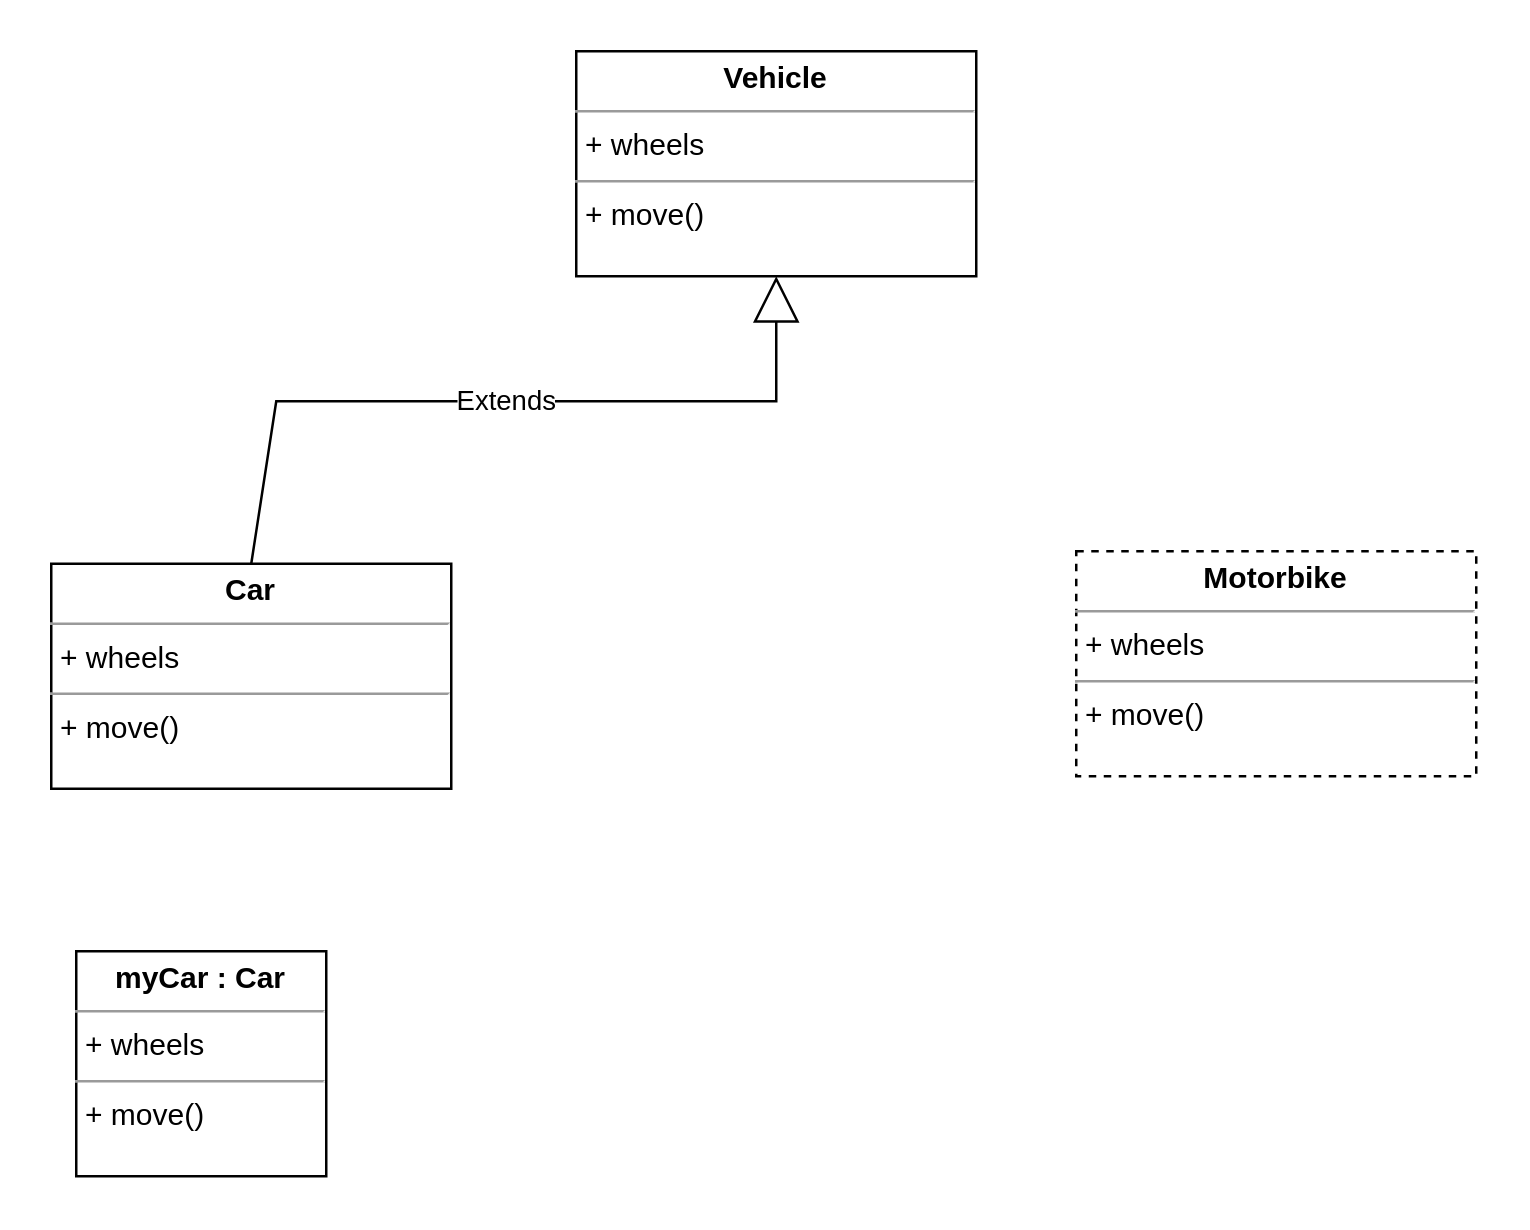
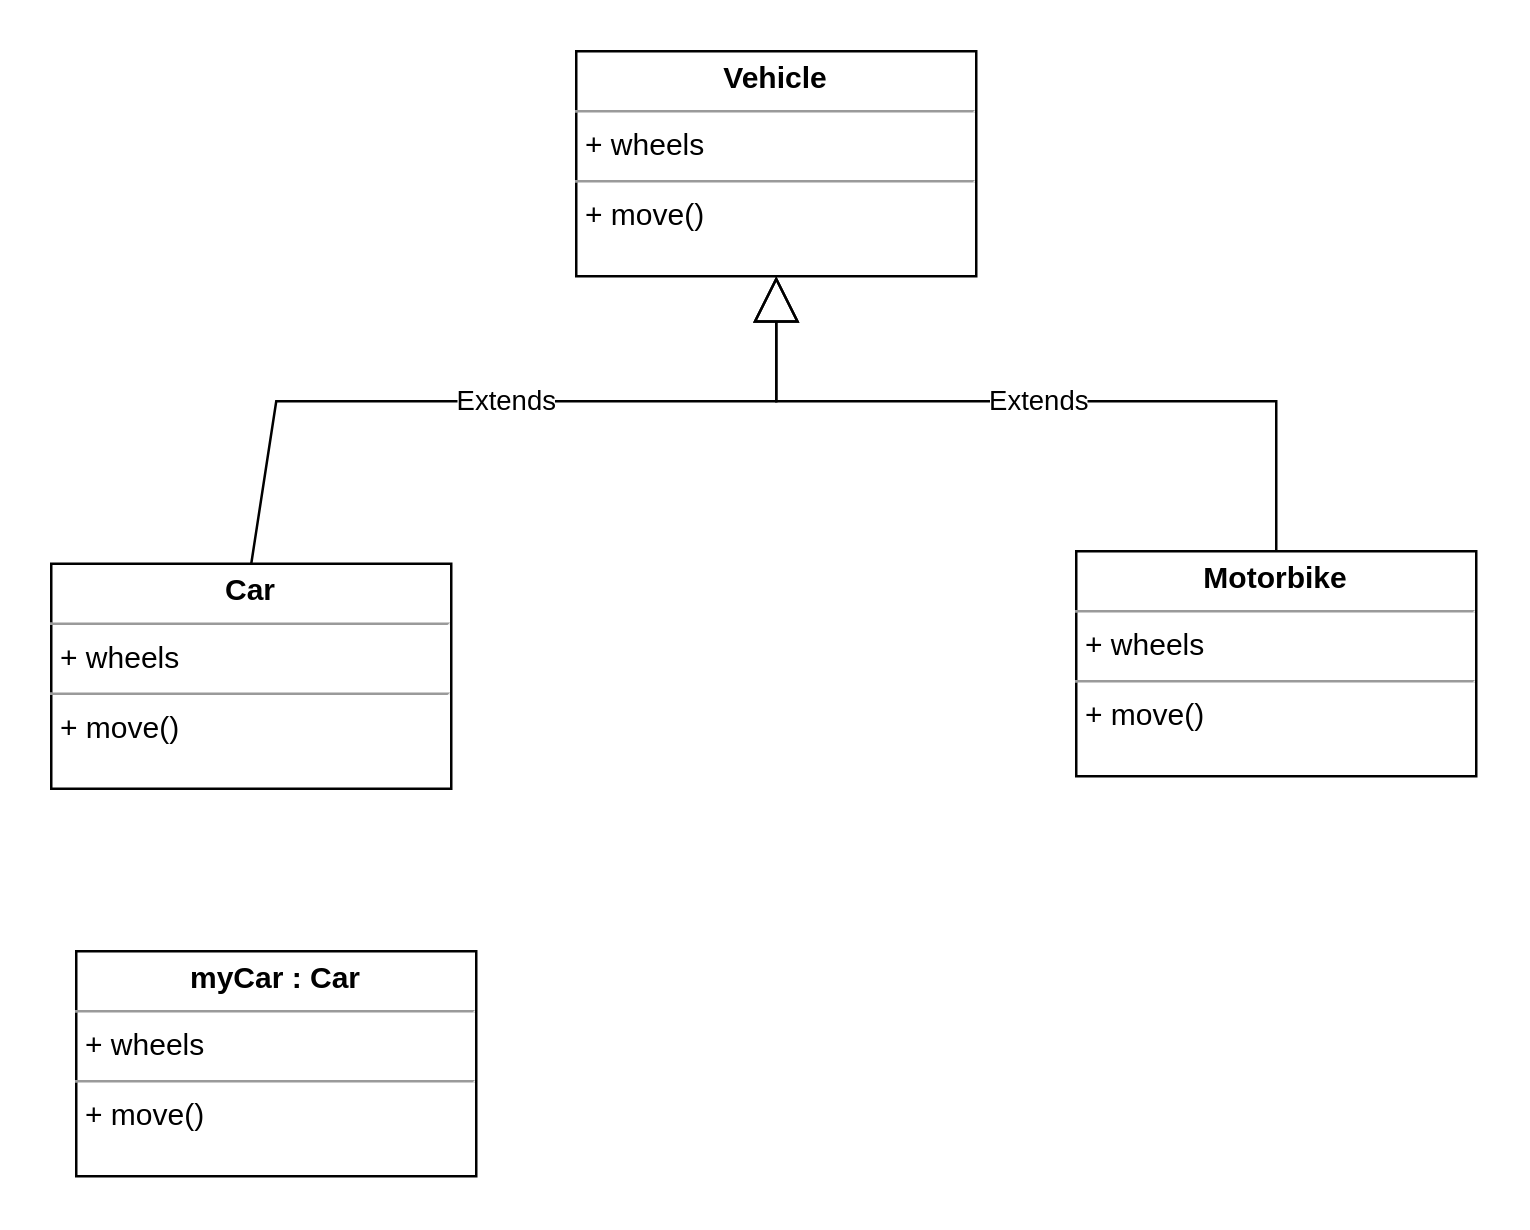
edge "Motorbike + wheels + move()" -> "Vehicle + wheels + move()": added, label "Extends"
node "Motorbike + wheels + move()": style dashed -> solid
node "myCar : Car + wheels + move()": size 250x225 -> 400x225
